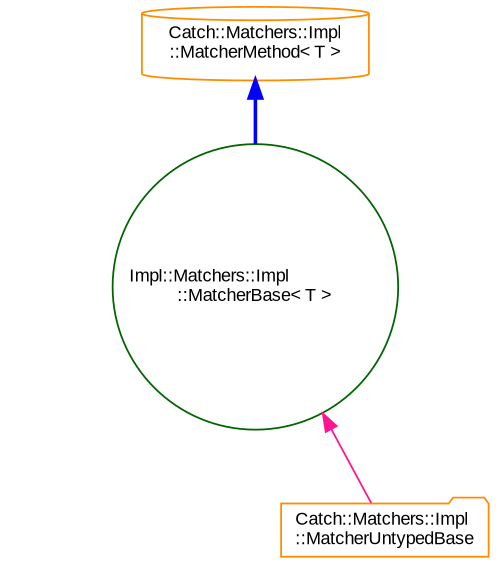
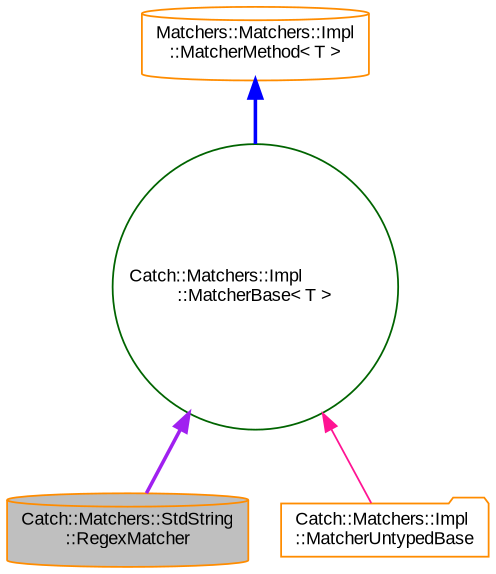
node "Catch::Matchers::Impl ::MatcherMethod< T >": label "Catch::Matchers::Impl ::MatcherMethod< T >" -> "Matchers::Matchers::Impl ::MatcherMethod< T >"
node "Impl::Matchers::Impl ::MatcherBase< T >": label "Impl::Matchers::Impl ::MatcherBase< T >" -> "Catch::Matchers::Impl ::MatcherBase< T >"
node "Catch::Matchers::StdString ::RegexMatcher": added
